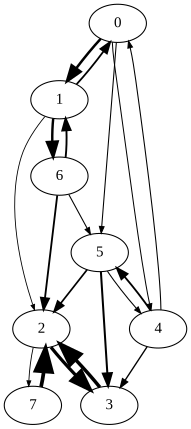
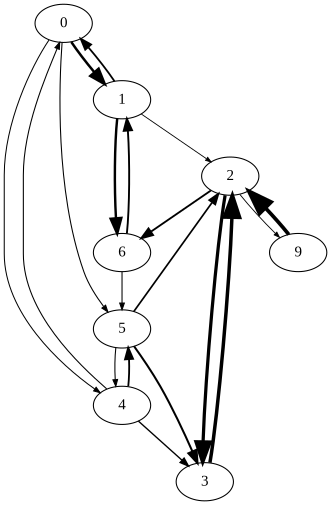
edge "6" -> "2": reversed
node "7": label "7" -> "9"
